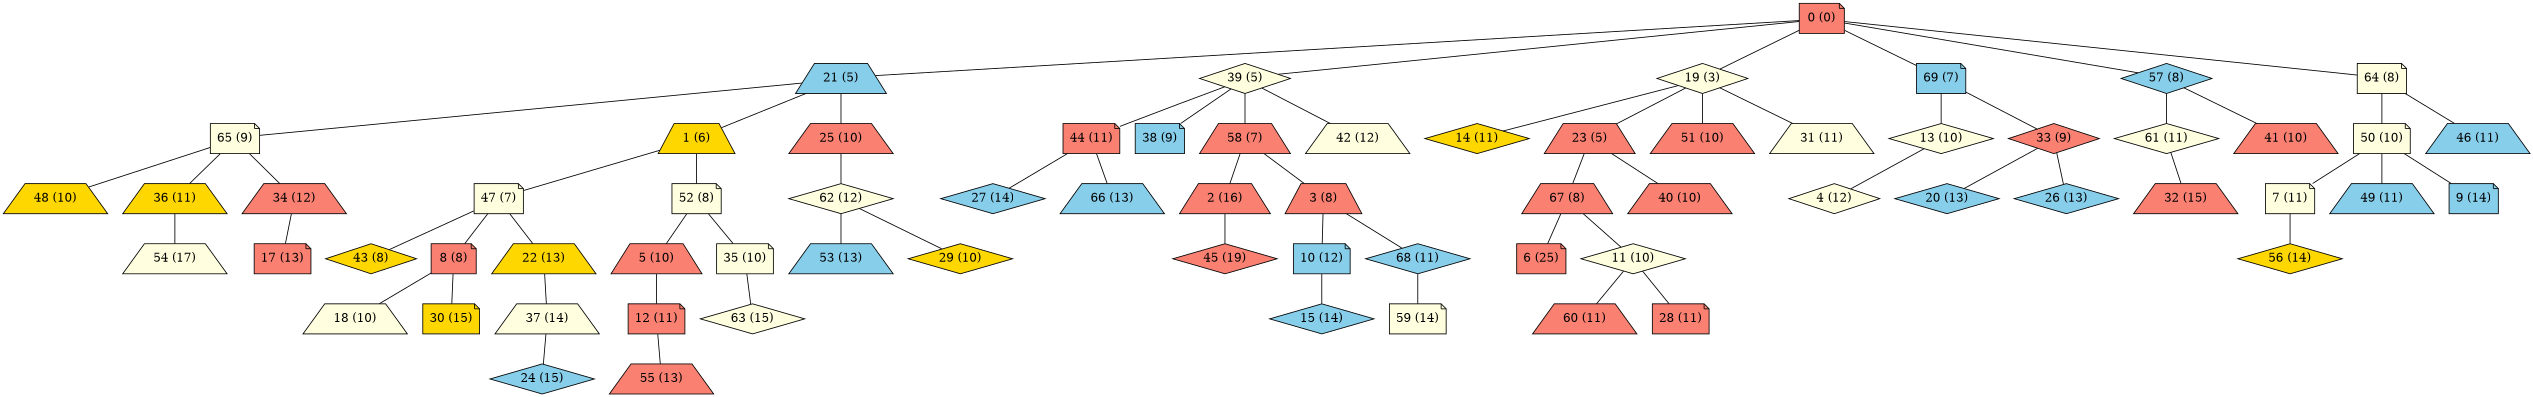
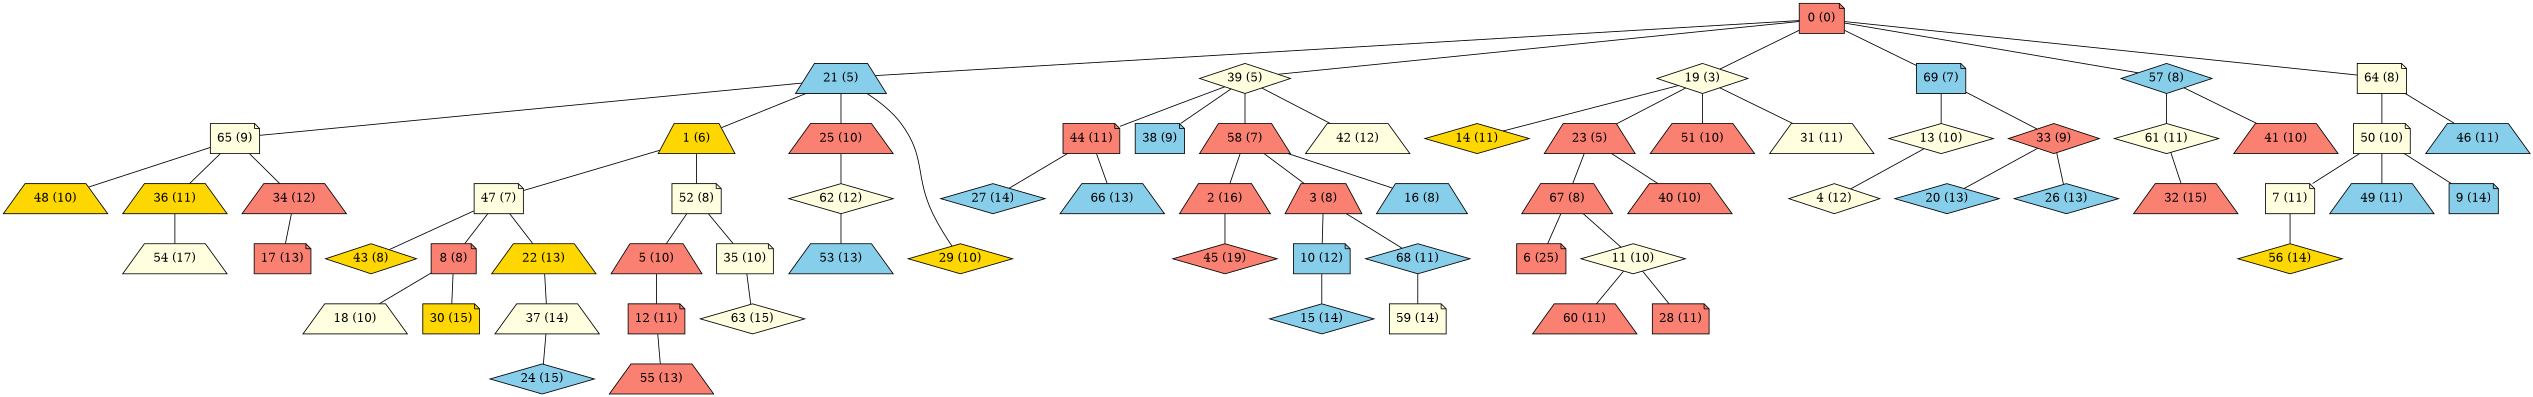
node "16 (8)": added
edge "62 (12)" -- "29 (10)": now "21 (5)" -- "29 (10)"
